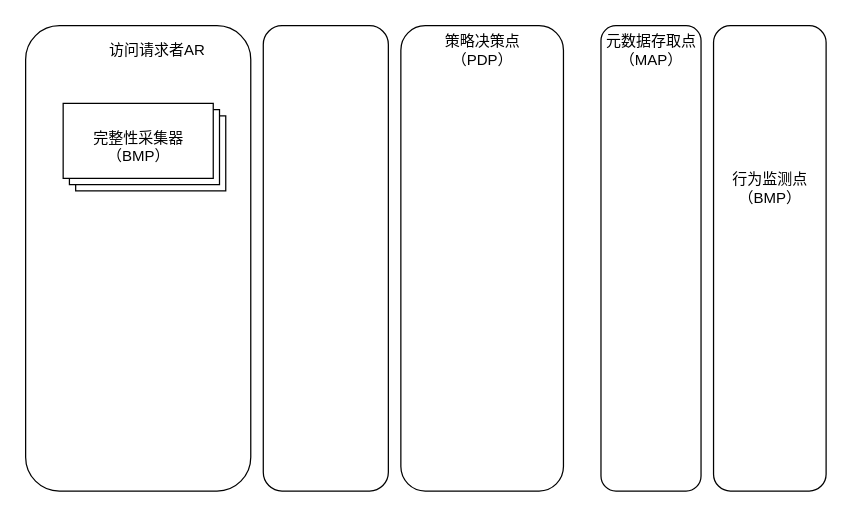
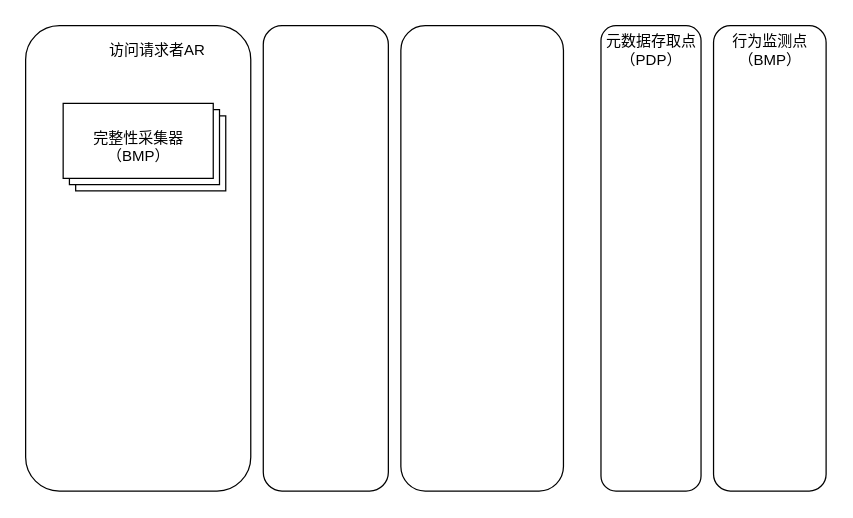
node "策略决策点 （PDP）": removed
node "元数据存取点 （MAP）": label "元数据存取点 （MAP）" -> "元数据存取点 （PDP）"
node "行为监测点 （BMP）": moved (769, 188) -> (769, 51)
